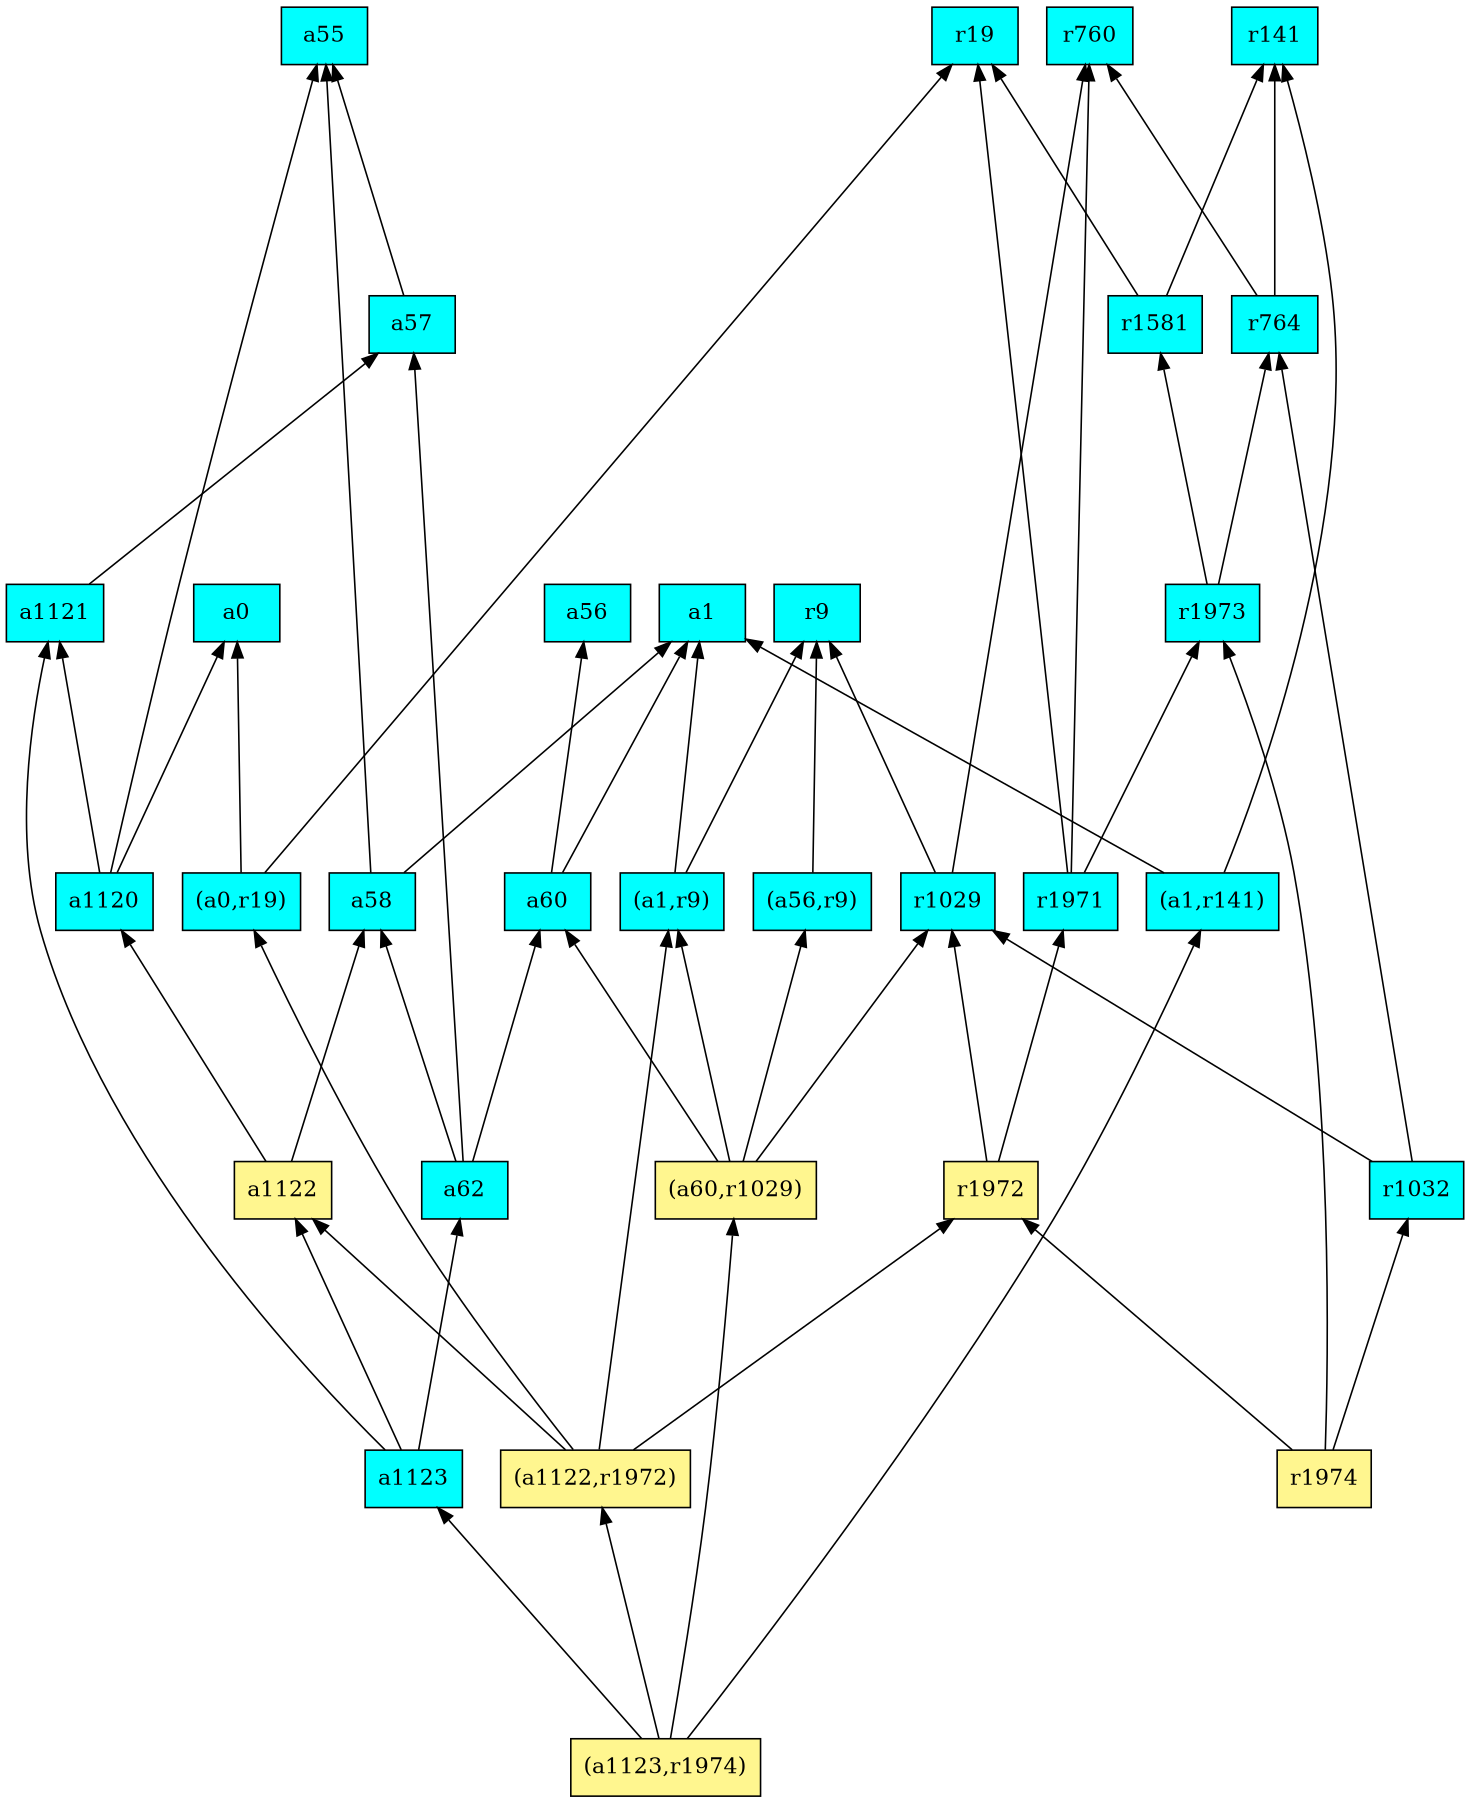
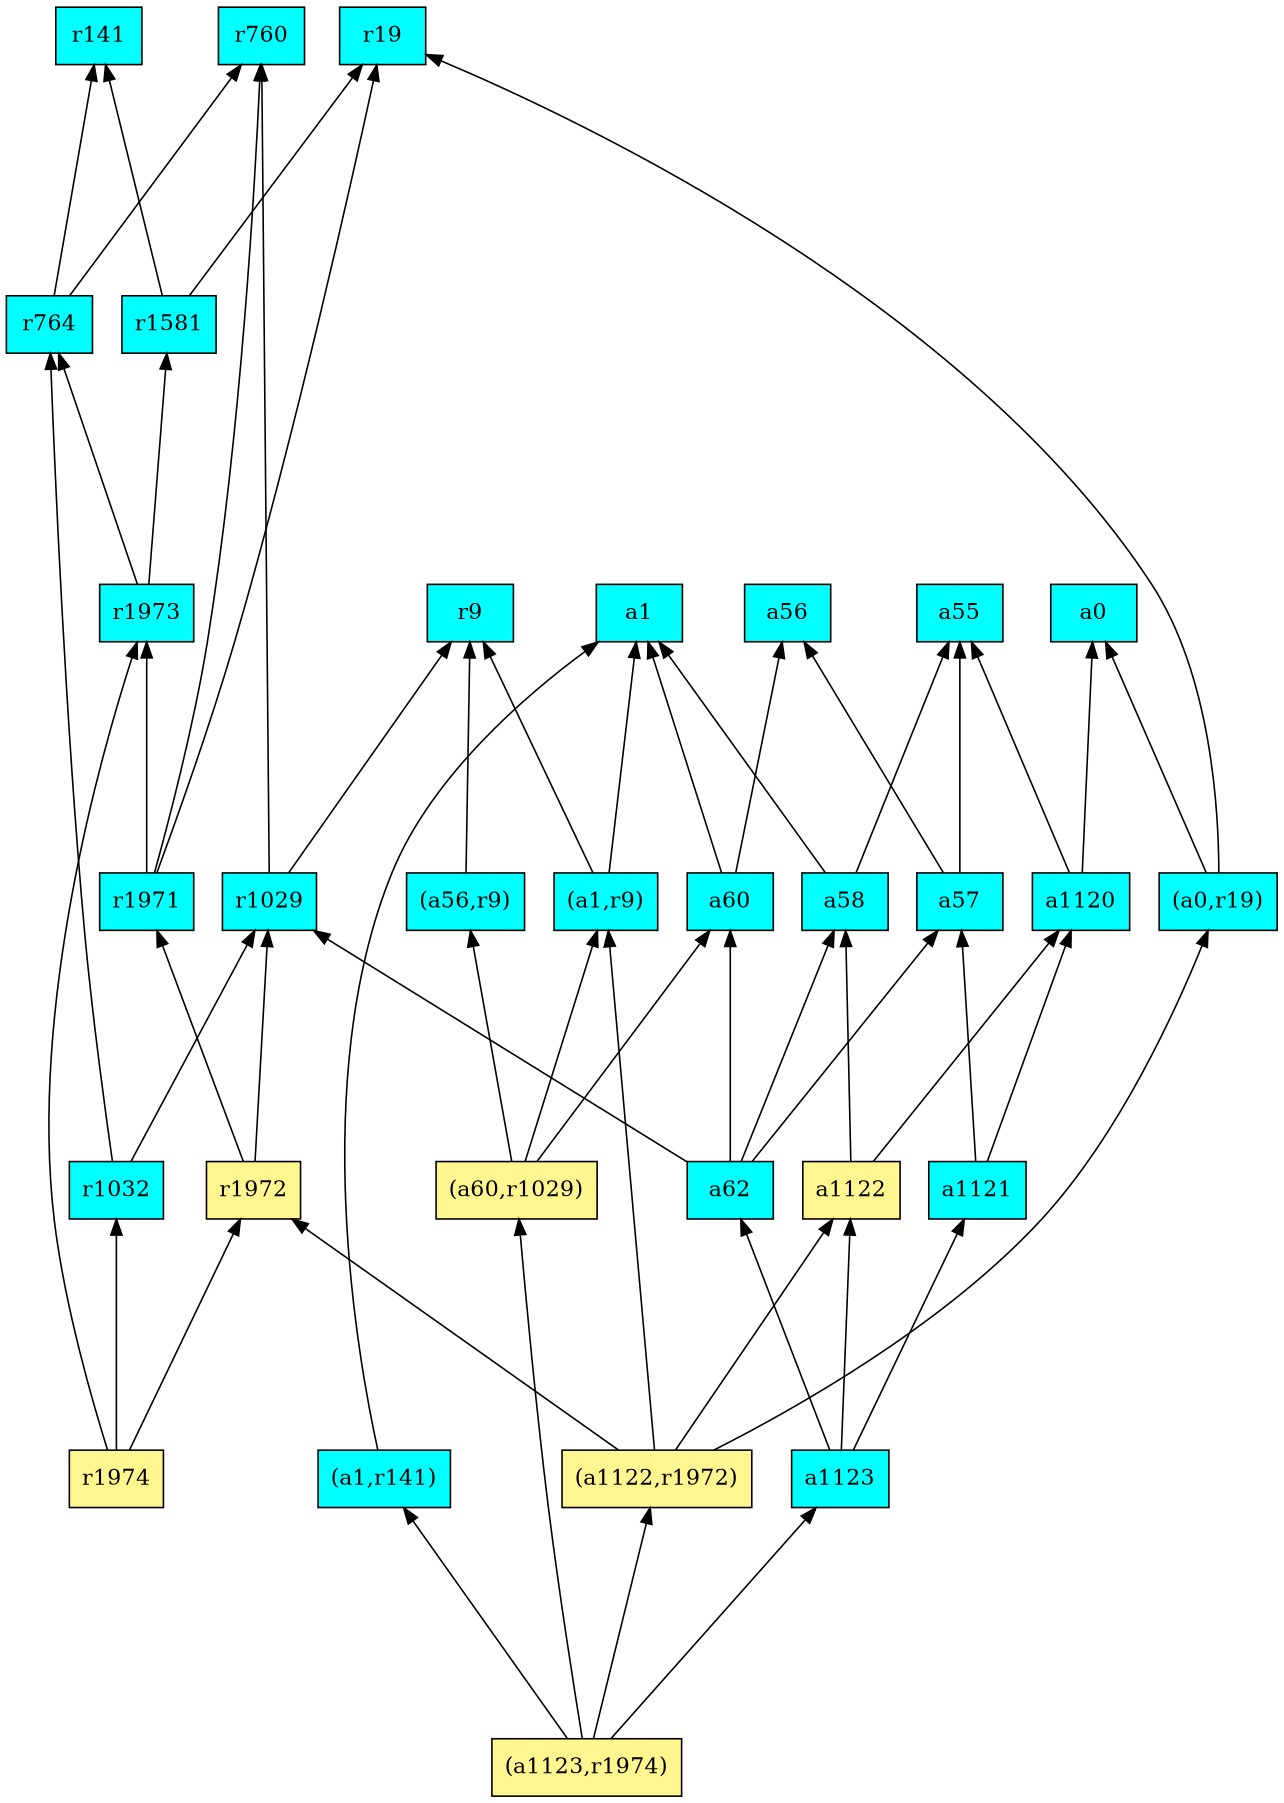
edge "(a1,r141)" -> "r141": removed
edge "a57" -> "a56": added
edge "a1120" -> "a1121": reversed
edge "(a60,r1029)" -> "r1029": now "a62" -> "r1029"
